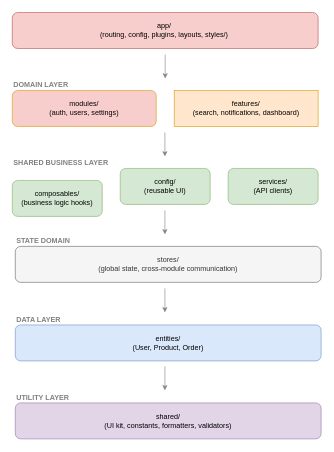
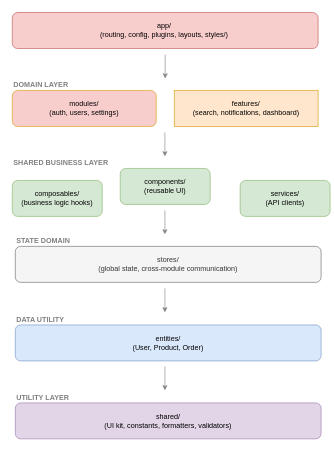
node "config/ (reusable UI)": label "config/ (reusable UI)" -> "components/ (reusable UI)"
node "services/ (API clients)": moved (273, 186) -> (285, 198)
node "DATA LAYER": label "DATA LAYER" -> "DATA UTILITY"
